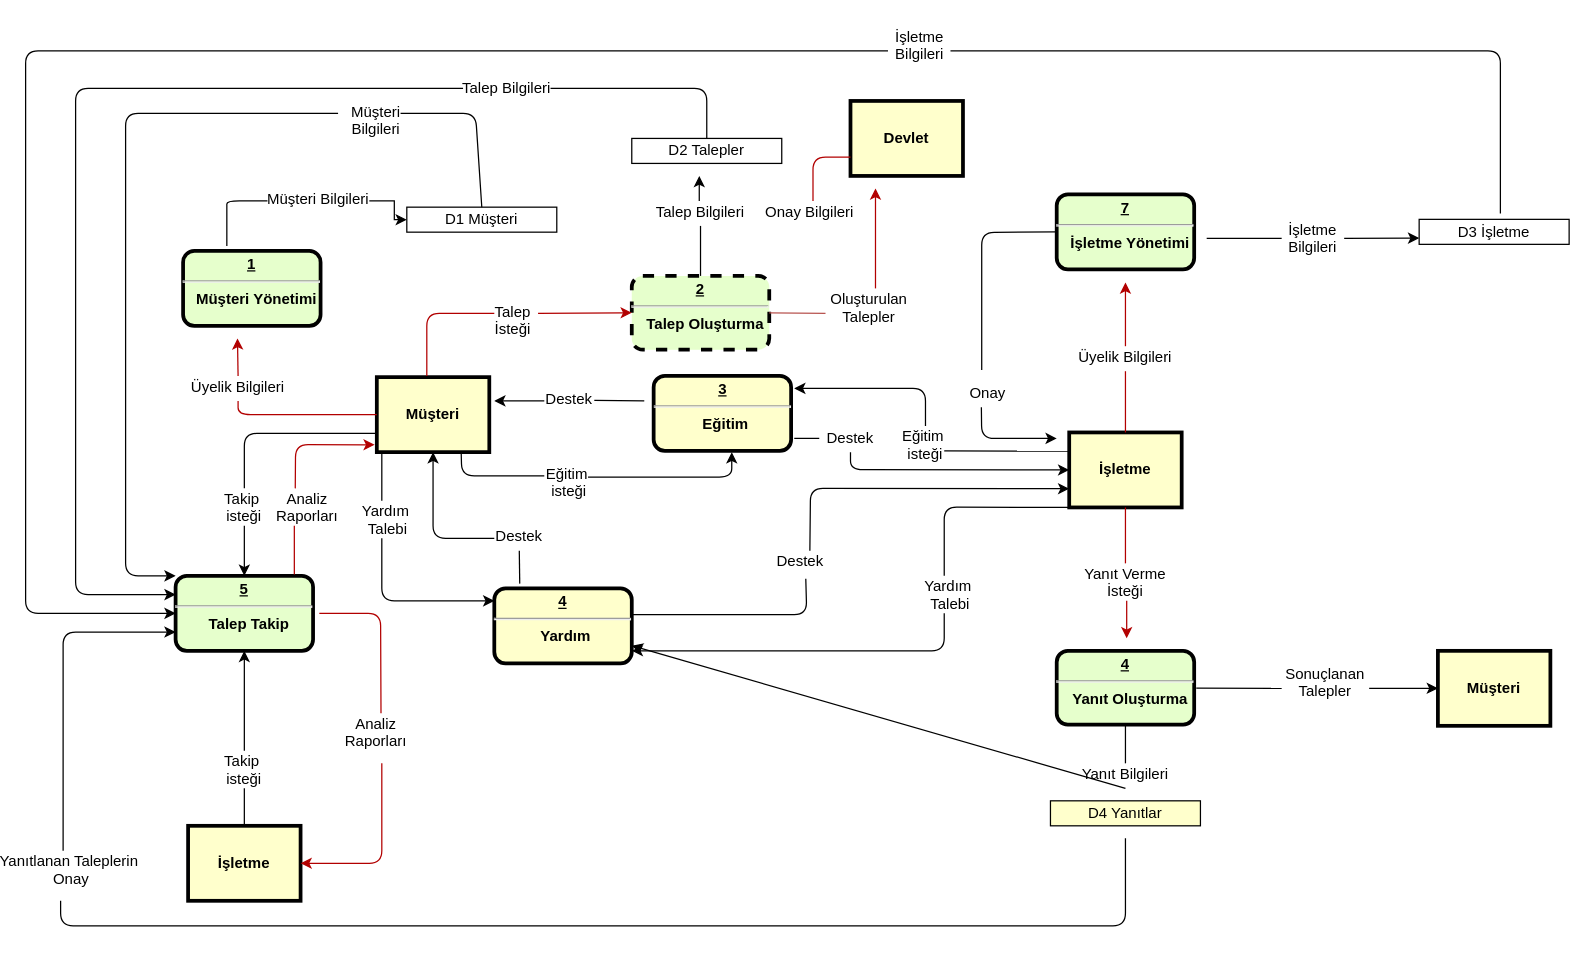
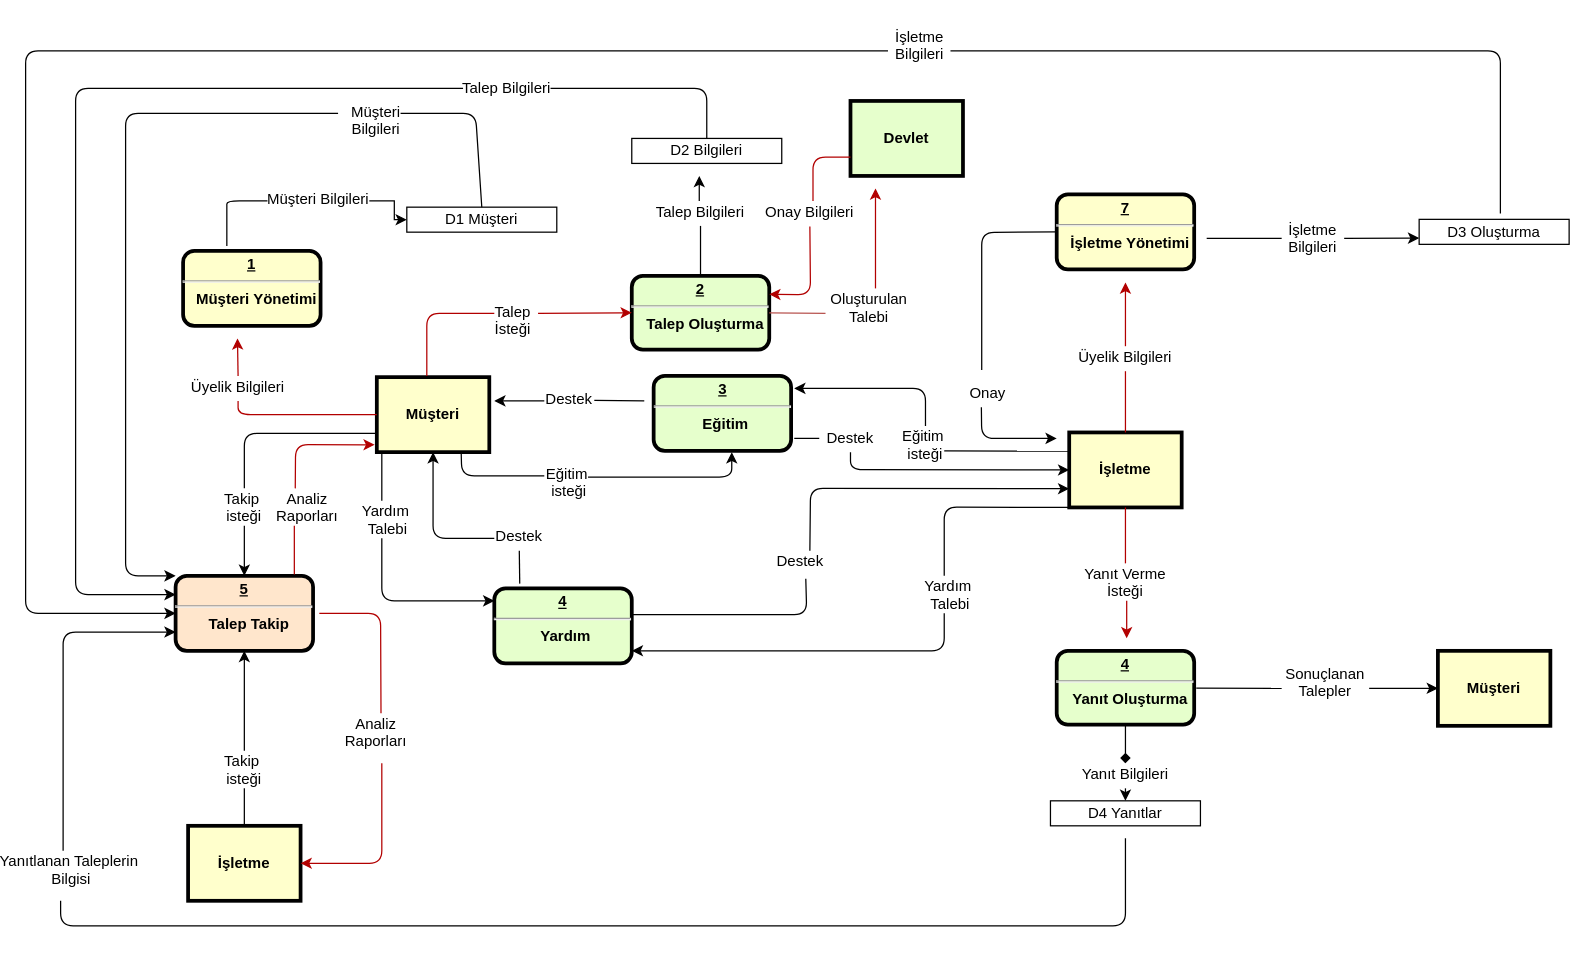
node "Devlet": fillcolor #ffffcc -> #e6ffcc
node "D2 Talepler": label "D2 Talepler" -> "D2 Bilgileri"
node "7 İşletme Yönetimi": fillcolor #e6ffcc -> #ffffcc
node "D3 İşletme": label "D3 İşletme" -> "D3 Oluşturma"
edge "Onay Bilgileri" -> "2 Talep Oluşturma": added
node "1 Müşteri Yönetimi": fillcolor #e6ffcc -> #ffffcc
node "Oluşturulan Talepler": label "Oluşturulan Talepler" -> "Oluşturulan Talebi"
node "2 Talep Oluşturma": style dashed -> solid
node "3 Eğitim": fillcolor #ffffcc -> #e6ffcc
node "5 Talep Takip": fillcolor #e6ffcc -> #ffe6cc
node "4 Yardım": fillcolor #ffffcc -> #e6ffcc
edge "Yanıt Bilgileri" -> "4 Yardım": now "Yanıt Bilgileri" -> "D4 Yanıtlar"
edge "4 Yanıt Oluşturma" -- "Yanıt Bilgileri": arrowhead none -> diamond
node "D4 Yanıtlar": fillcolor #ffffcc -> #ffffff
node "Yanıtlanan Taleplerin Onay": label "Yanıtlanan Taleplerin Onay" -> "Yanıtlanan Taleplerin Bilgisi"
